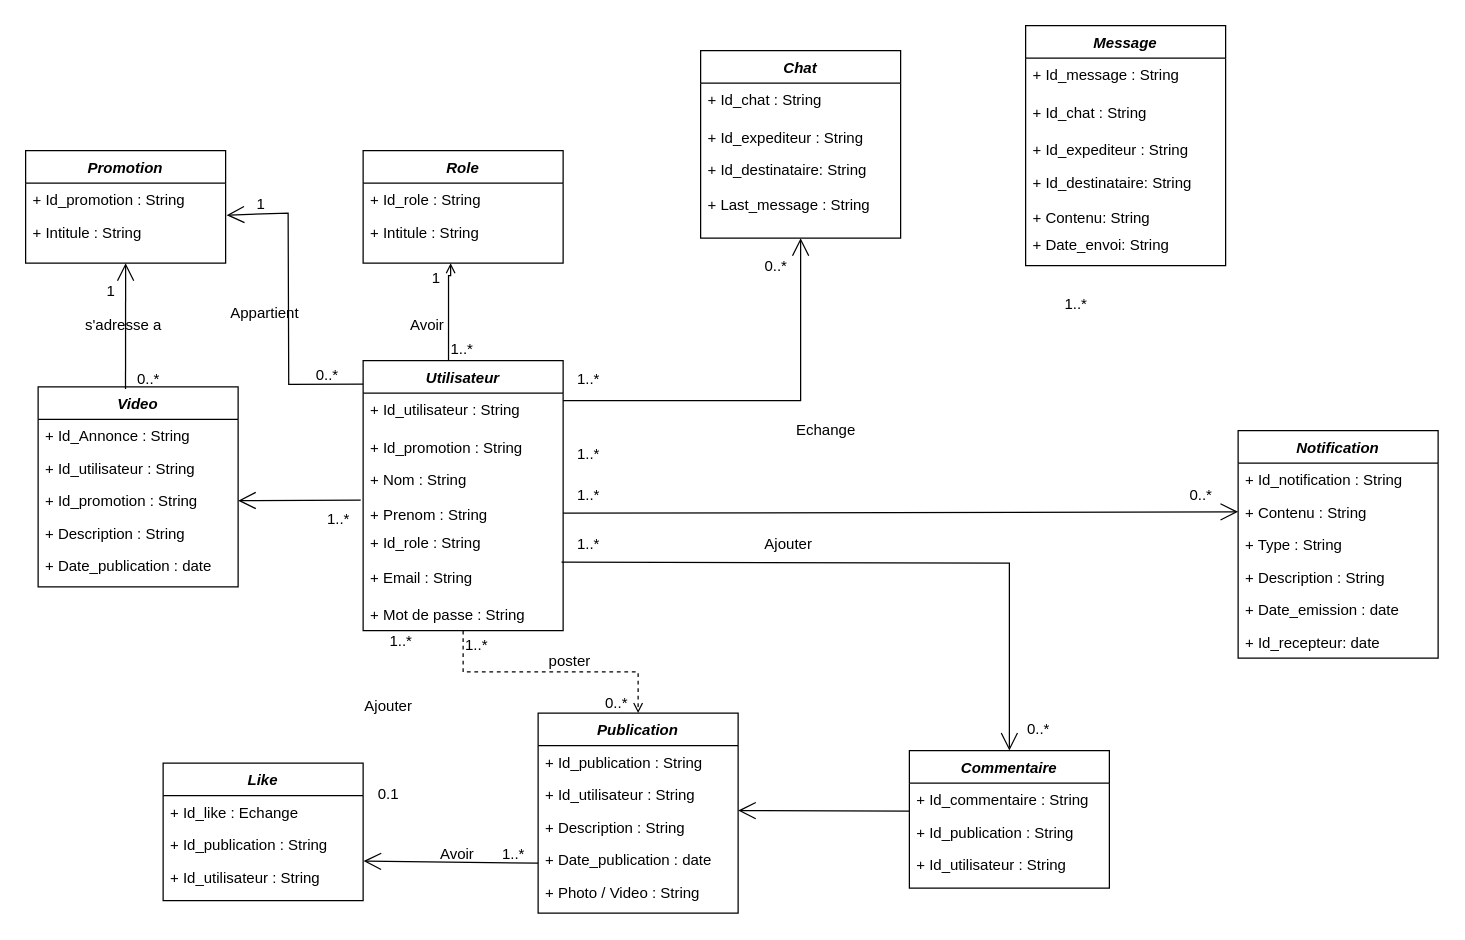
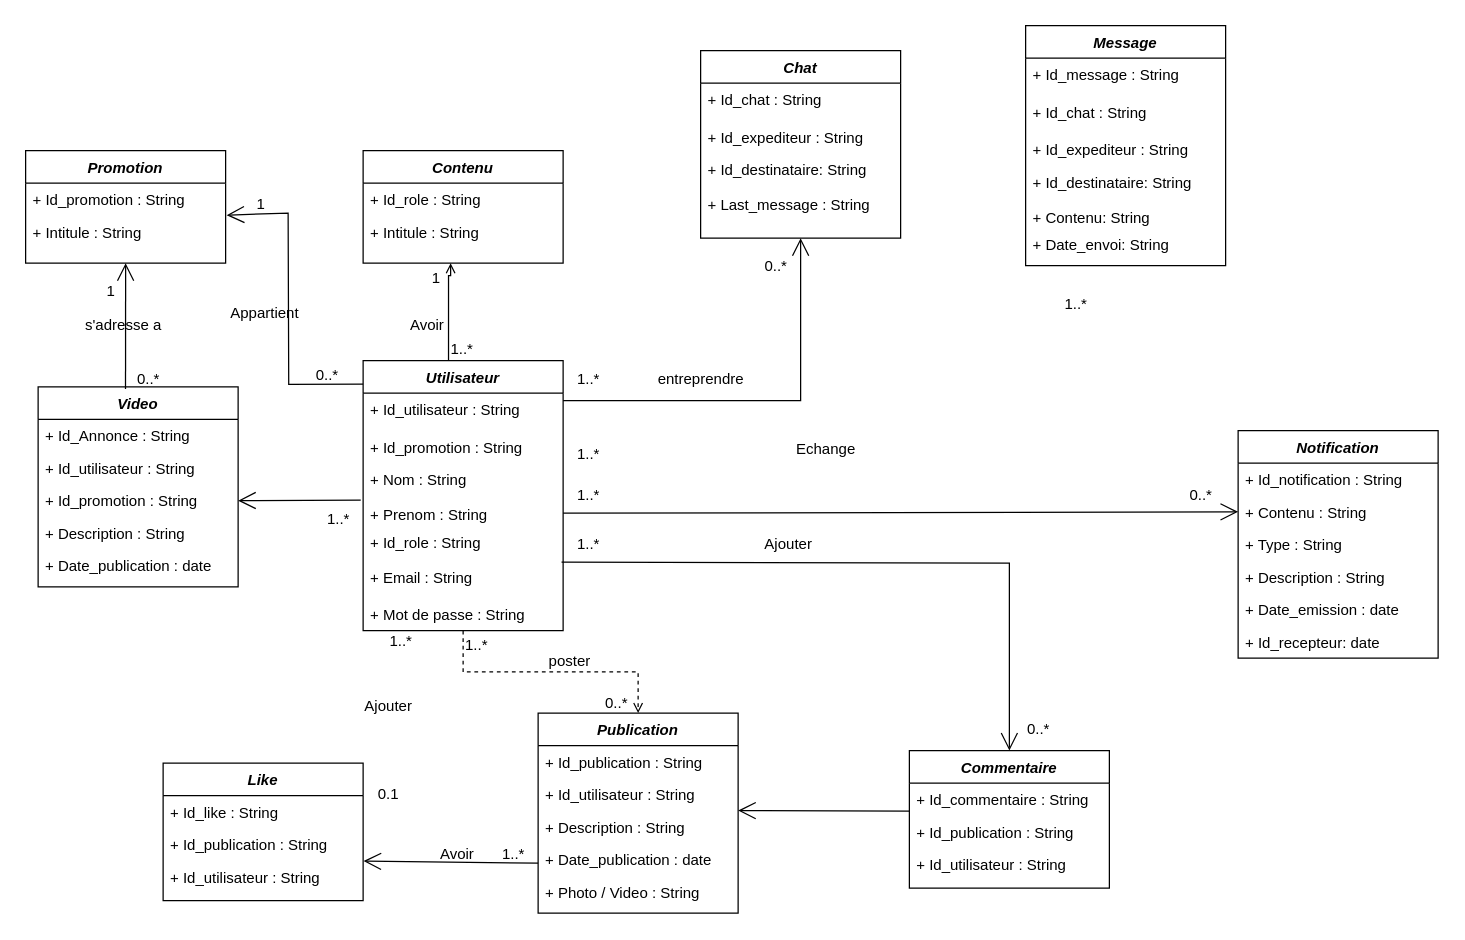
node "Role": label "Role" -> "Contenu"
node "entreprendre": added
node "Echange": moved (826, 431) -> (826, 449)
node "+ Id_like : Echange": label "+ Id_like : Echange" -> "+ Id_like : String"
